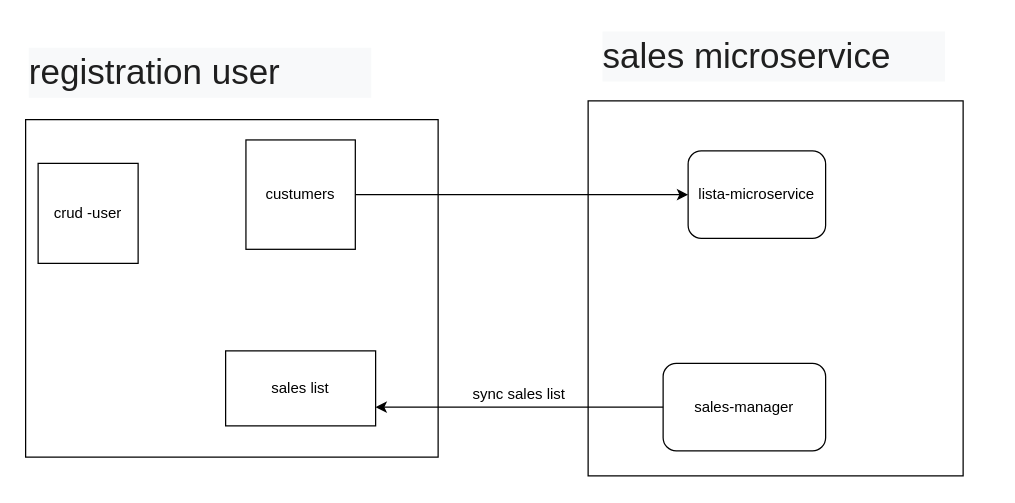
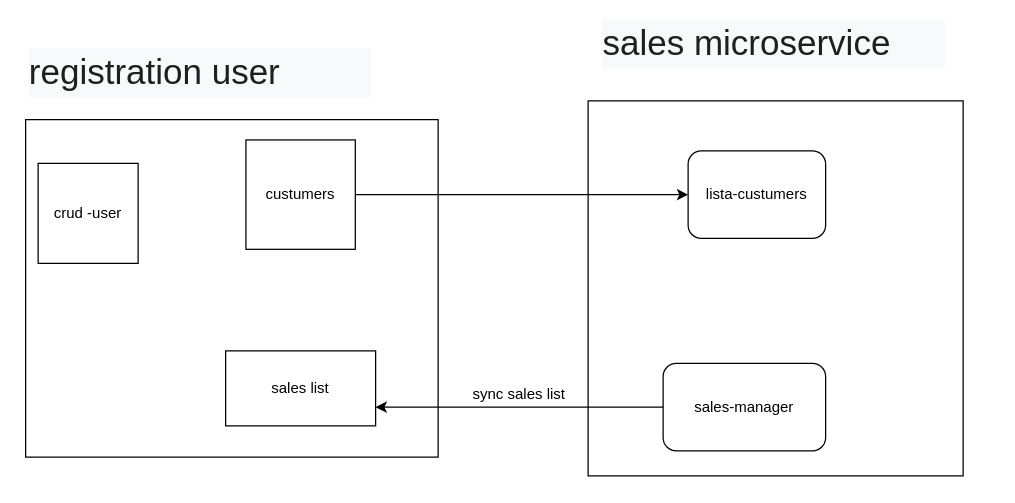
node "sales microservice": moved (794, 63) -> (794, 51)
node "lista-microservice": label "lista-microservice" -> "lista-custumers"
